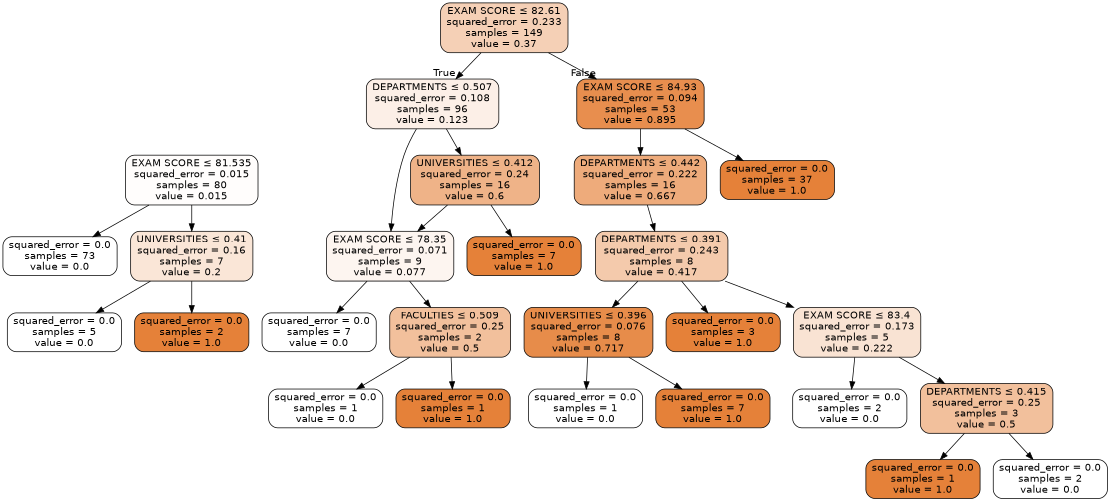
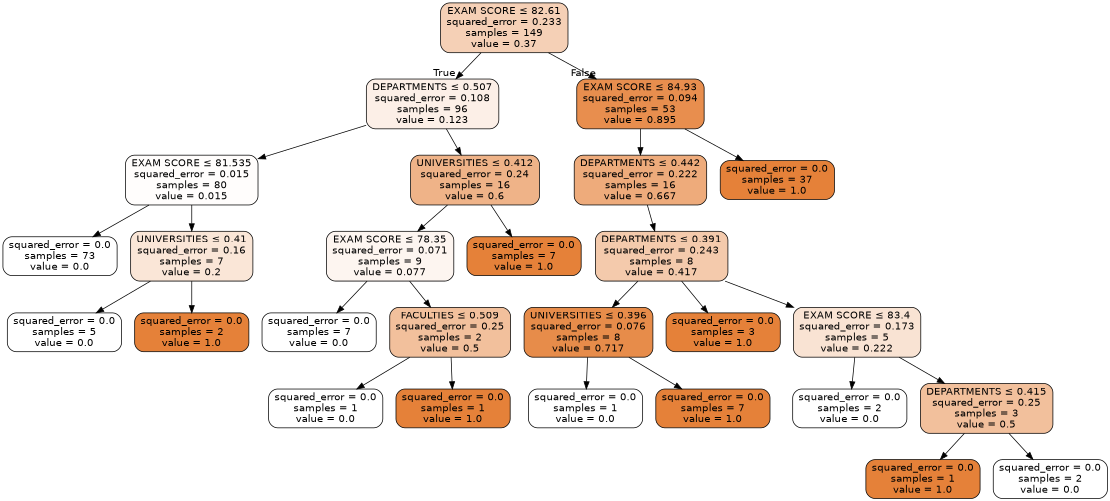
edge "DEPARTMENTS ≤ 0.507" -> "EXAM SCORE ≤ 78.35": now "DEPARTMENTS ≤ 0.507" -> "EXAM SCORE ≤ 81.535"
